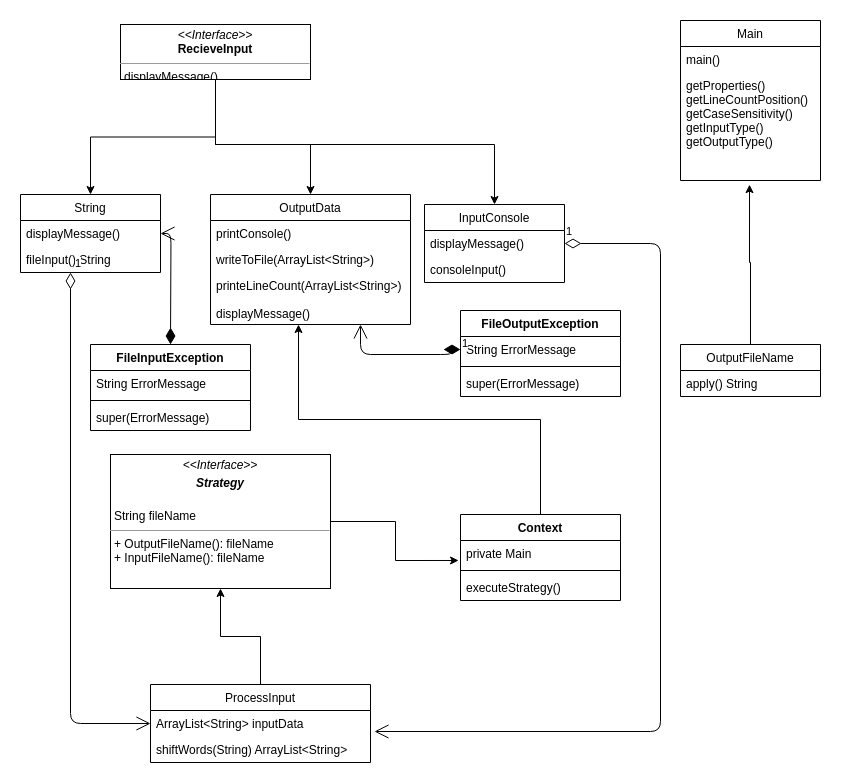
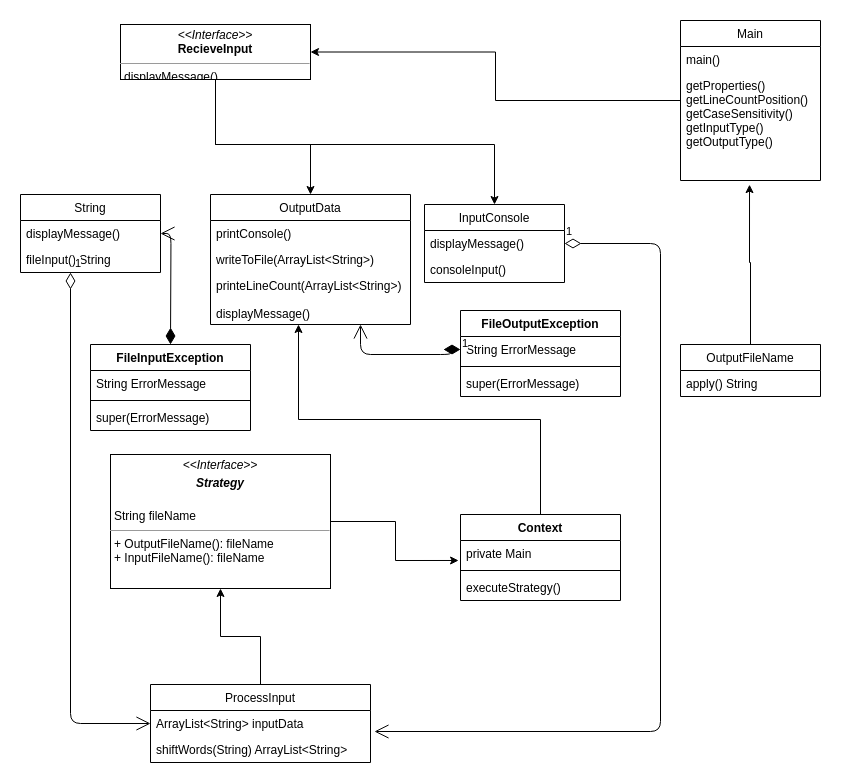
edge "Main" -> "<<Interface>> RecieveInput displayMessage()": added
edge "<<Interface>> RecieveInput displayMessage()" -> "String": removed
